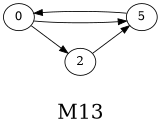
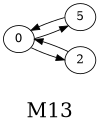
edge "2" -> "5": now "2" -> "0"
